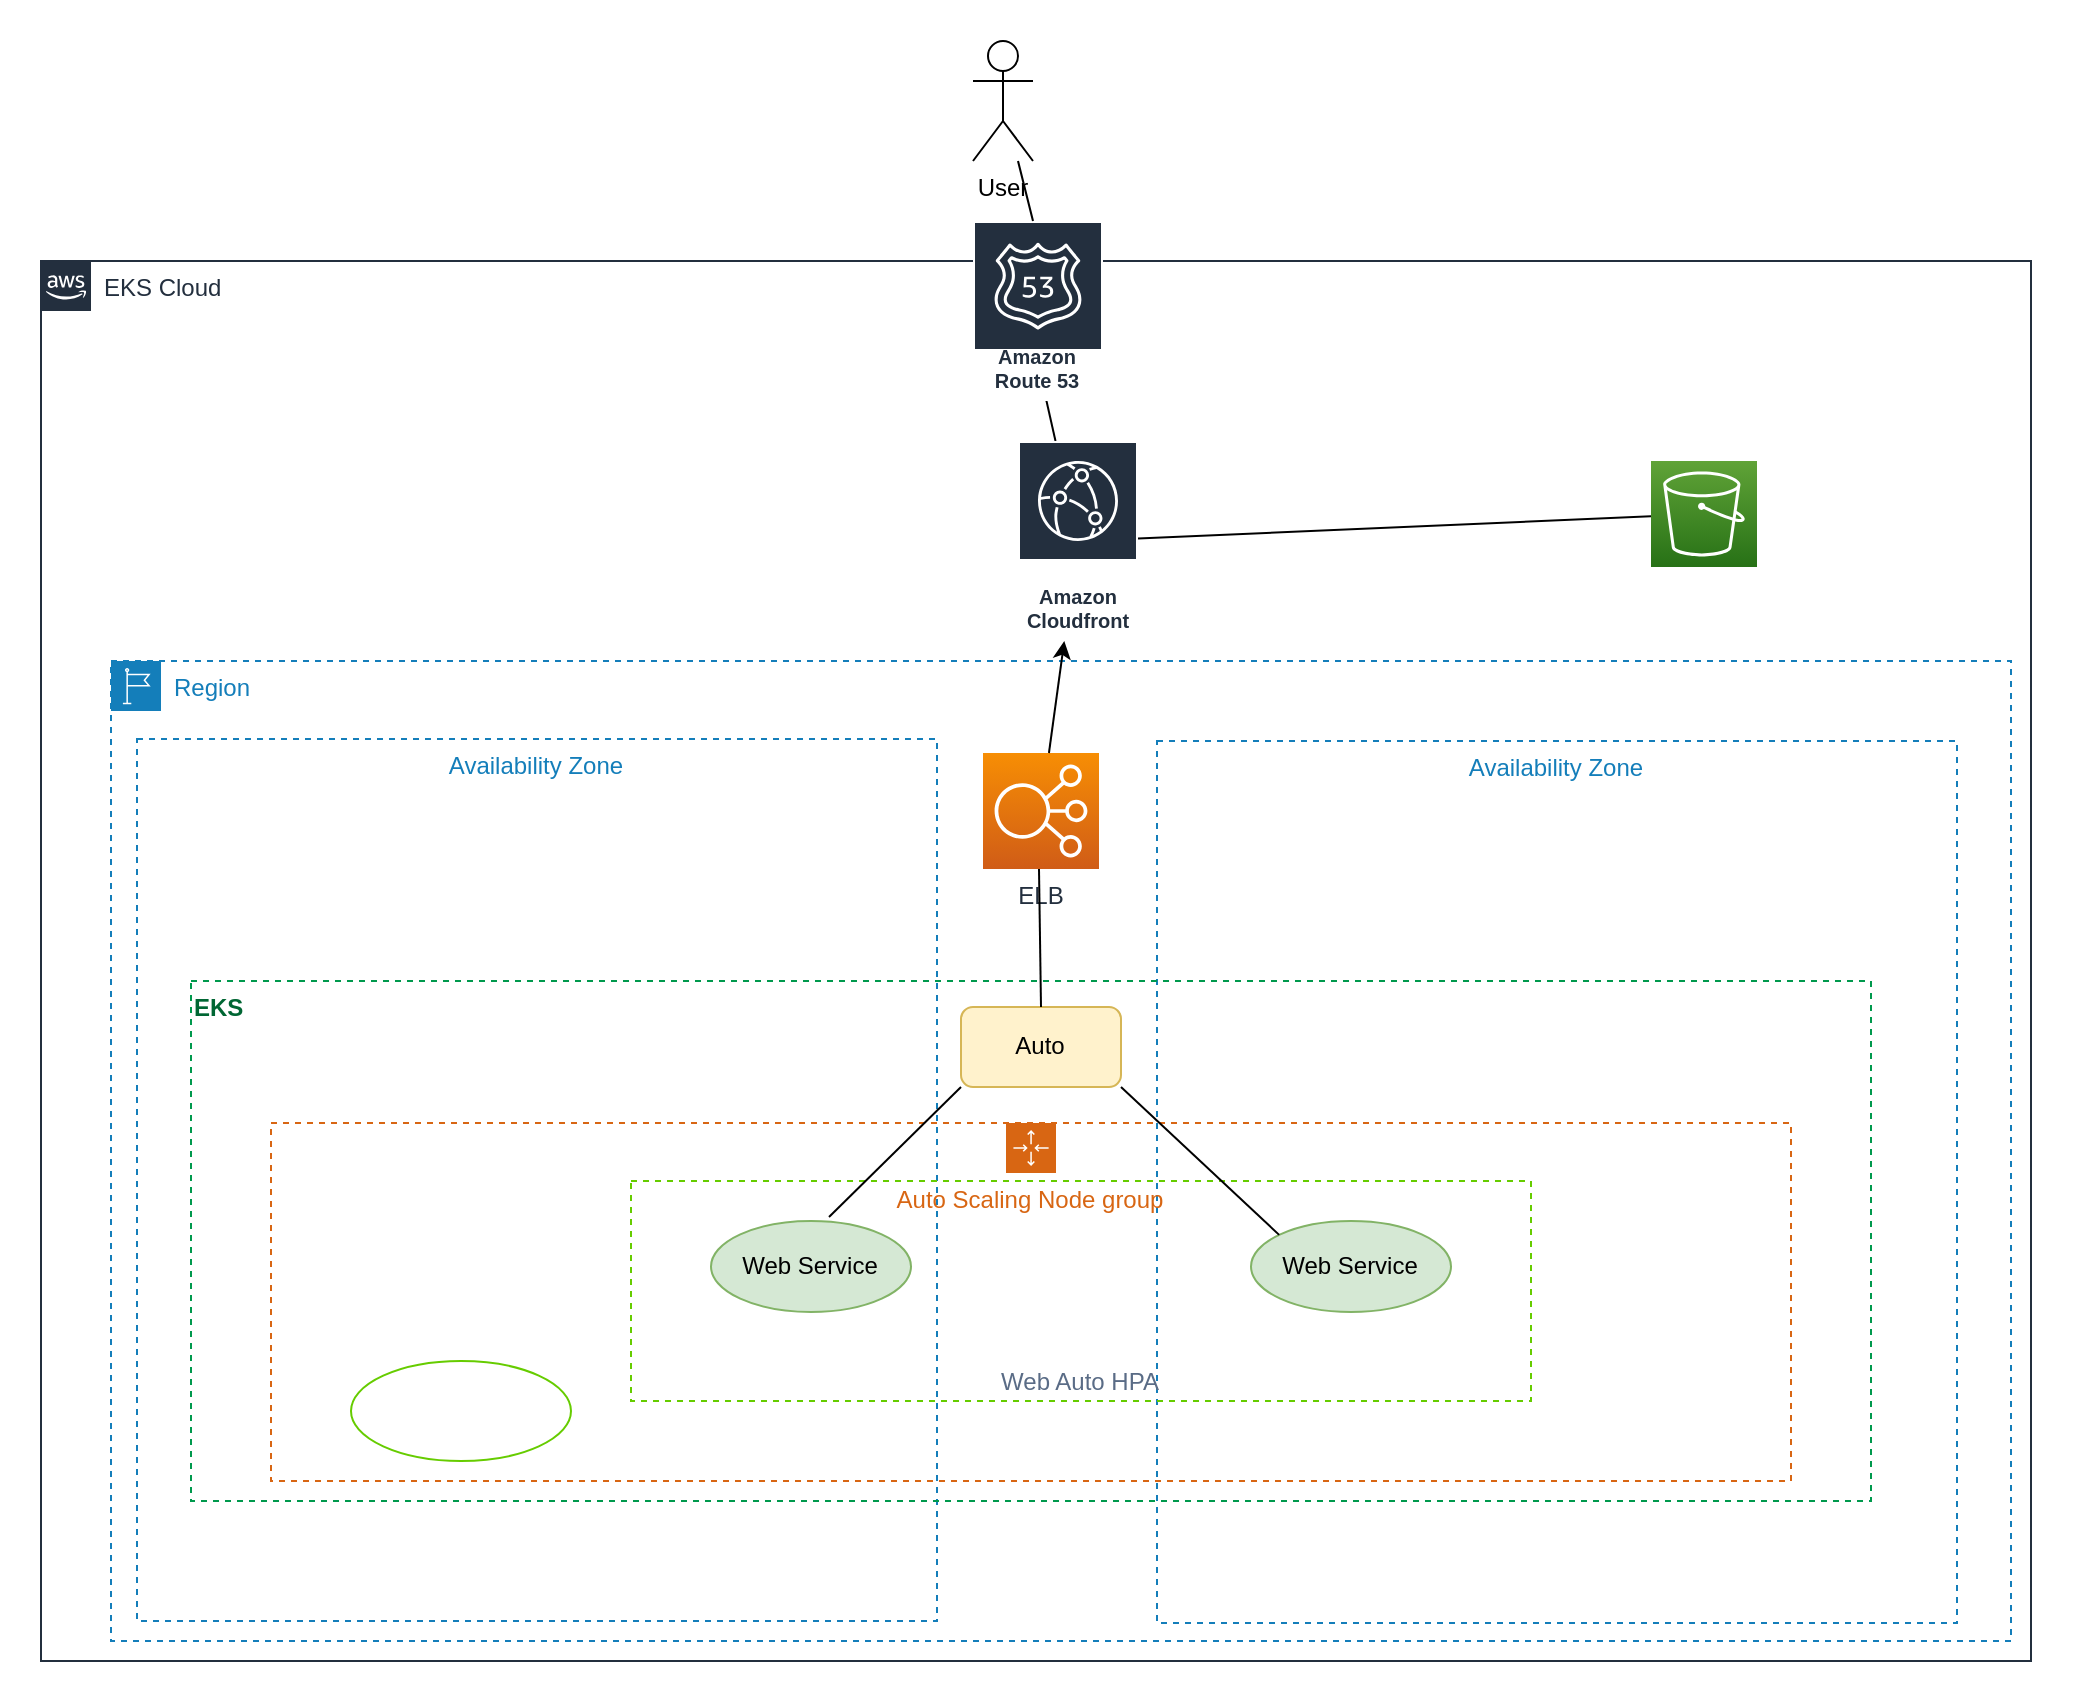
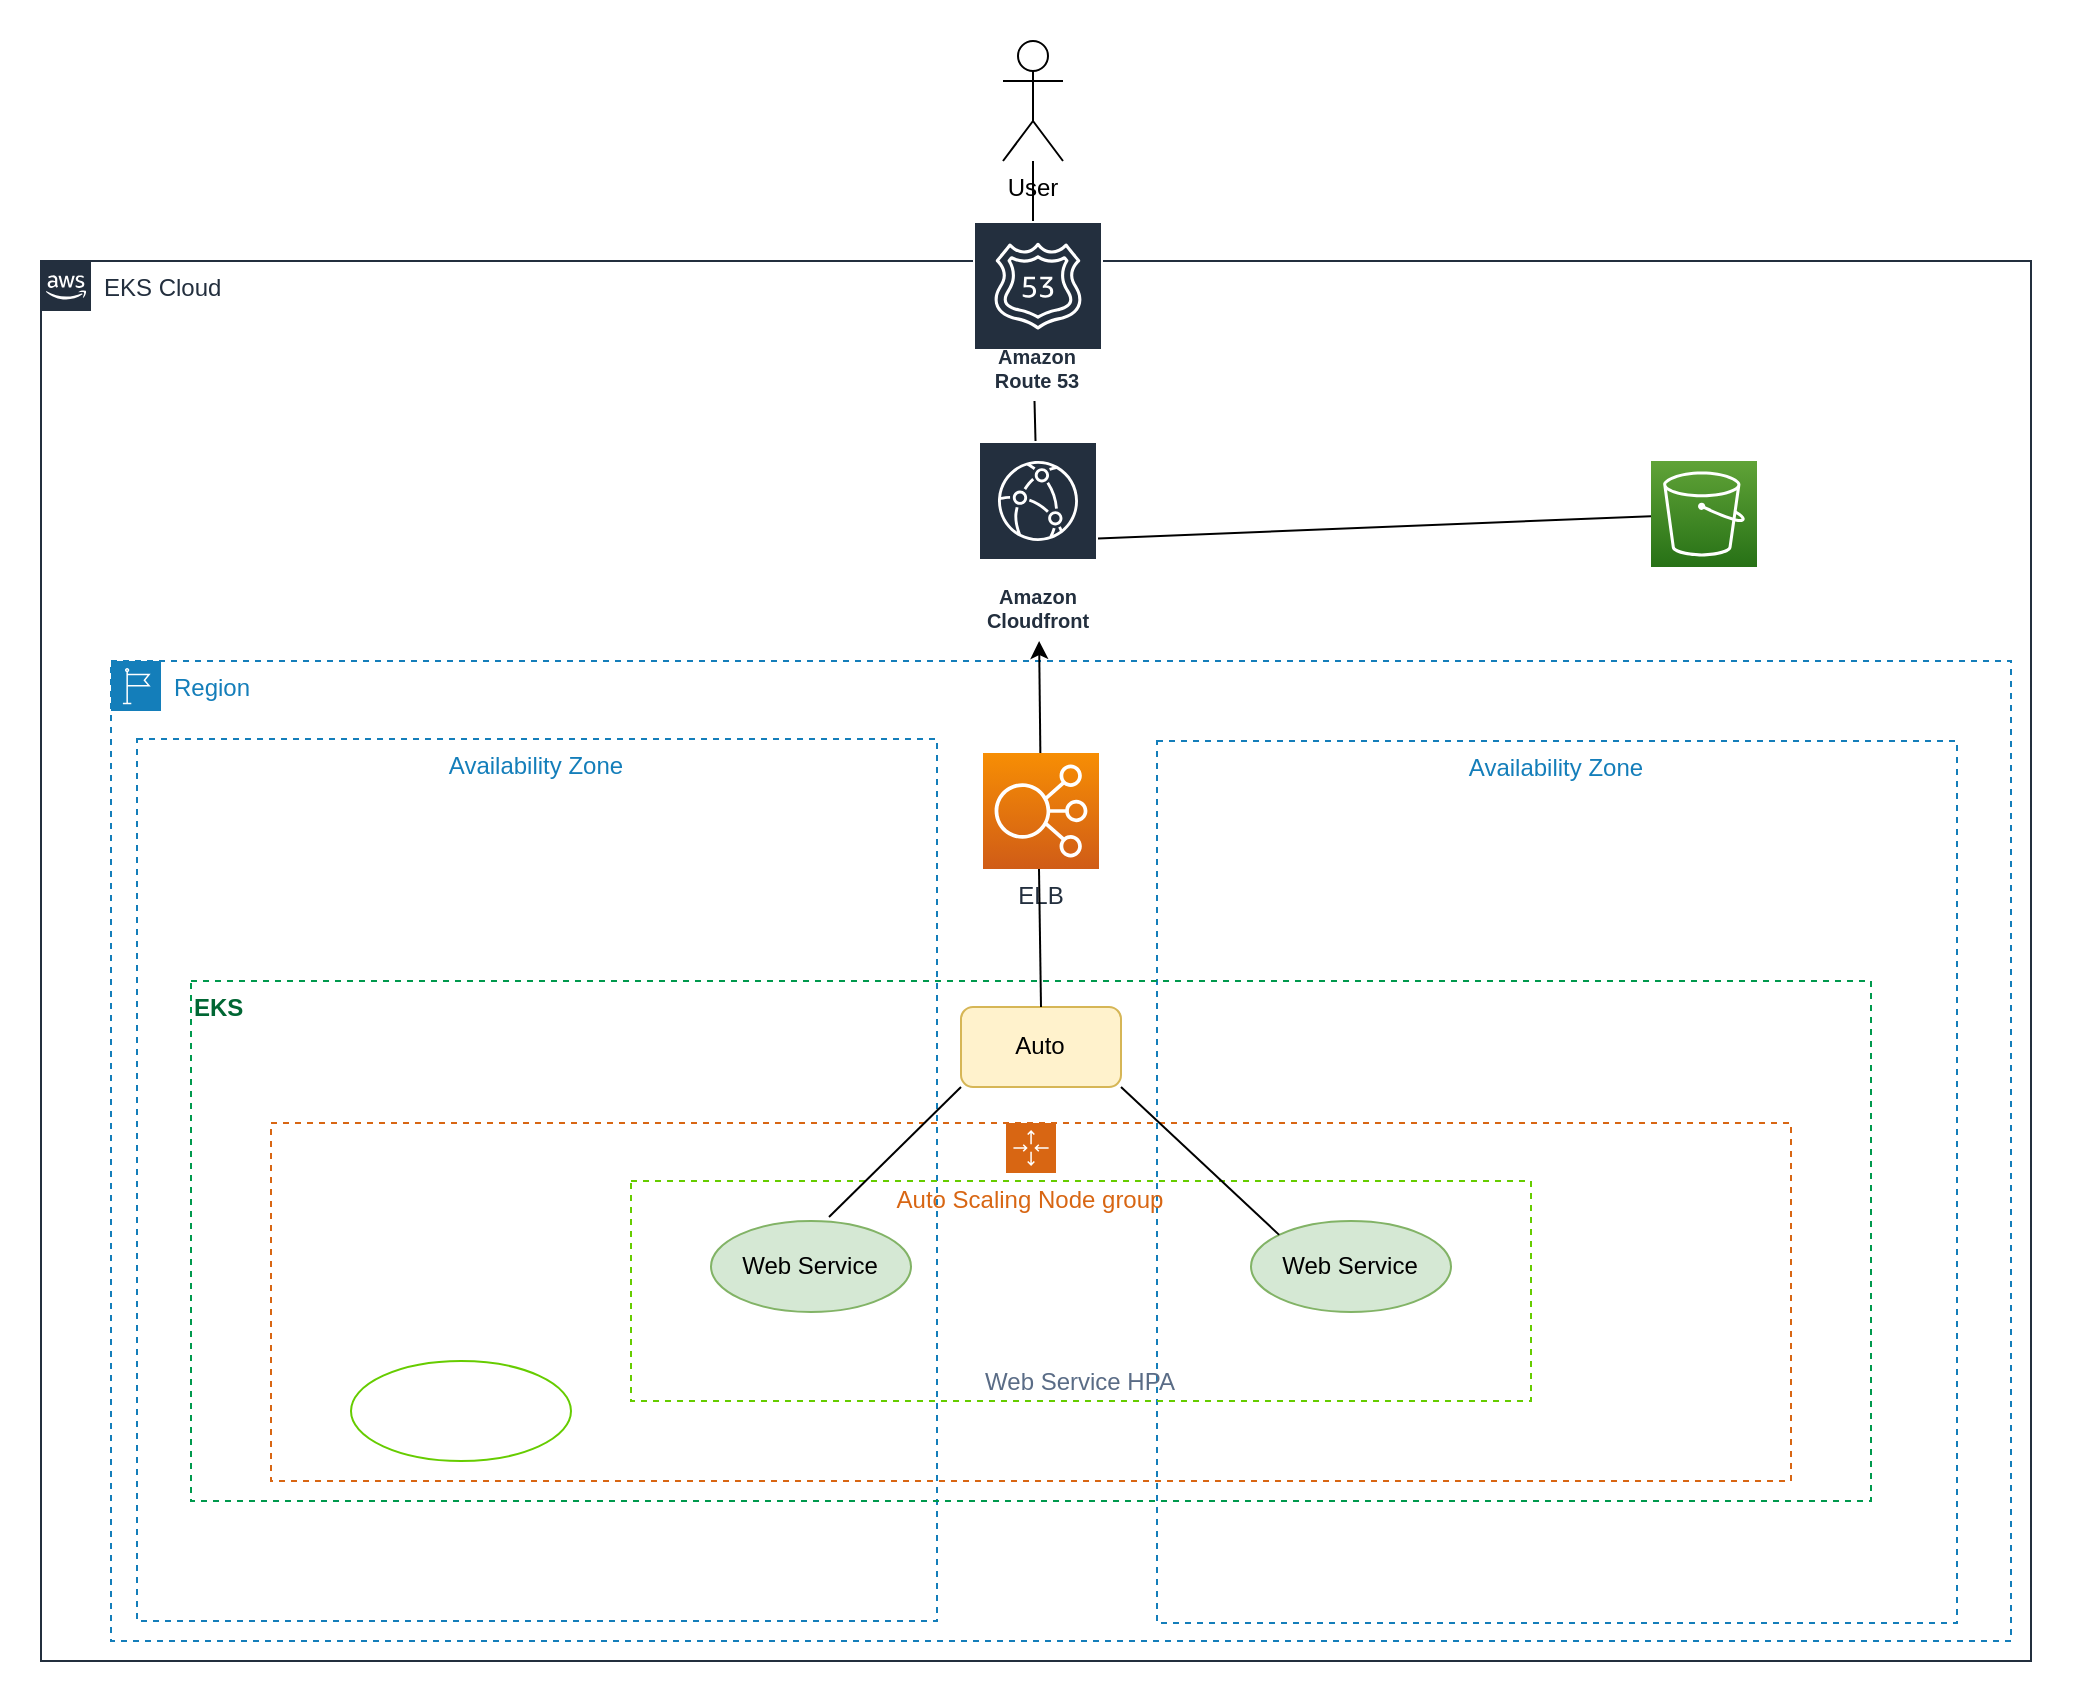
node "User": moved (1003, 101) -> (1033, 101)
node "Amazon Cloudfront": moved (1078, 541) -> (1038, 541)
node "Web Auto HPA": label "Web Auto HPA" -> "Web Service HPA"
